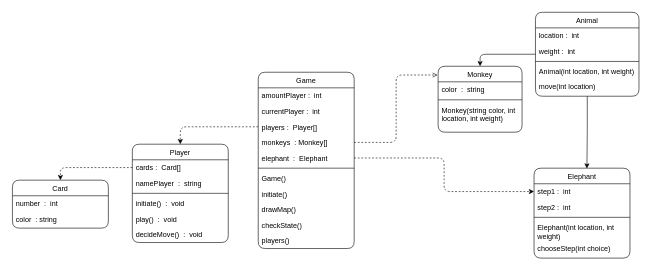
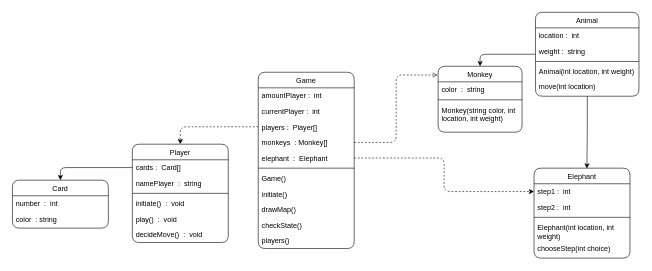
node "weight : int": label "weight : int" -> "weight : string"
edge "cards : Card[]" -> "Card": style dashed -> solid
